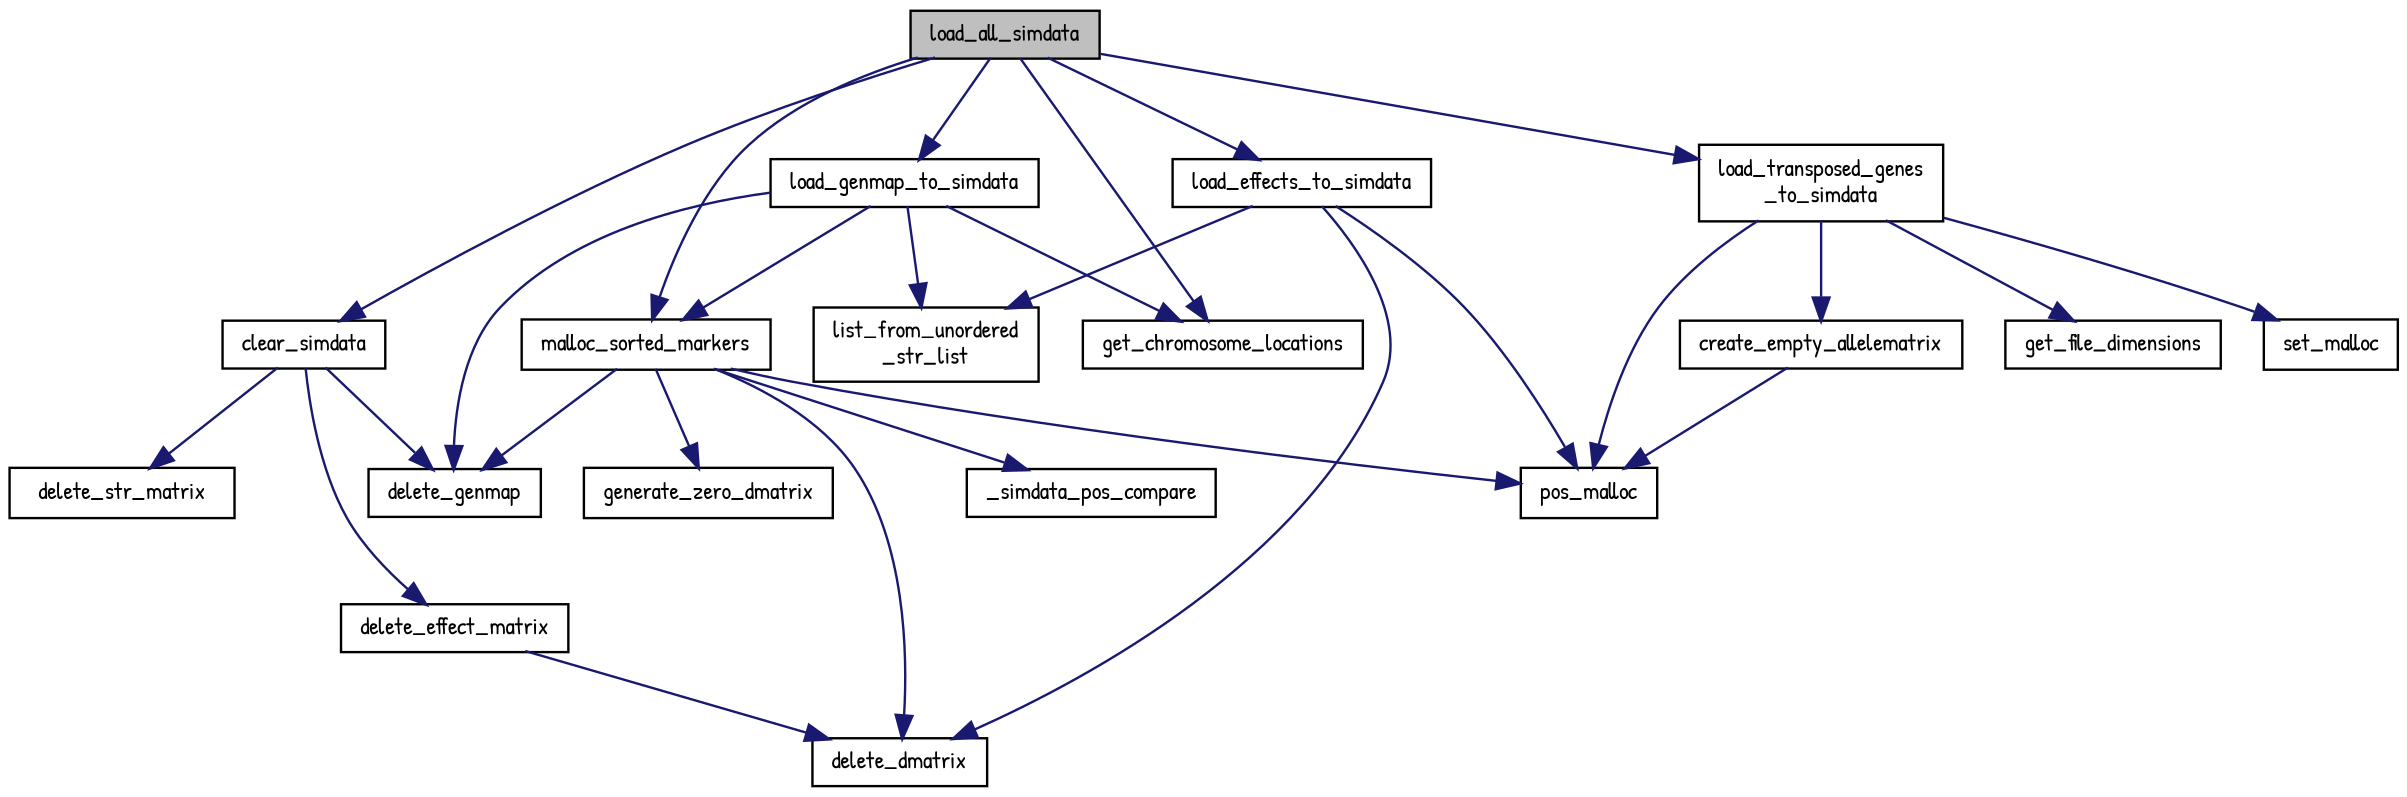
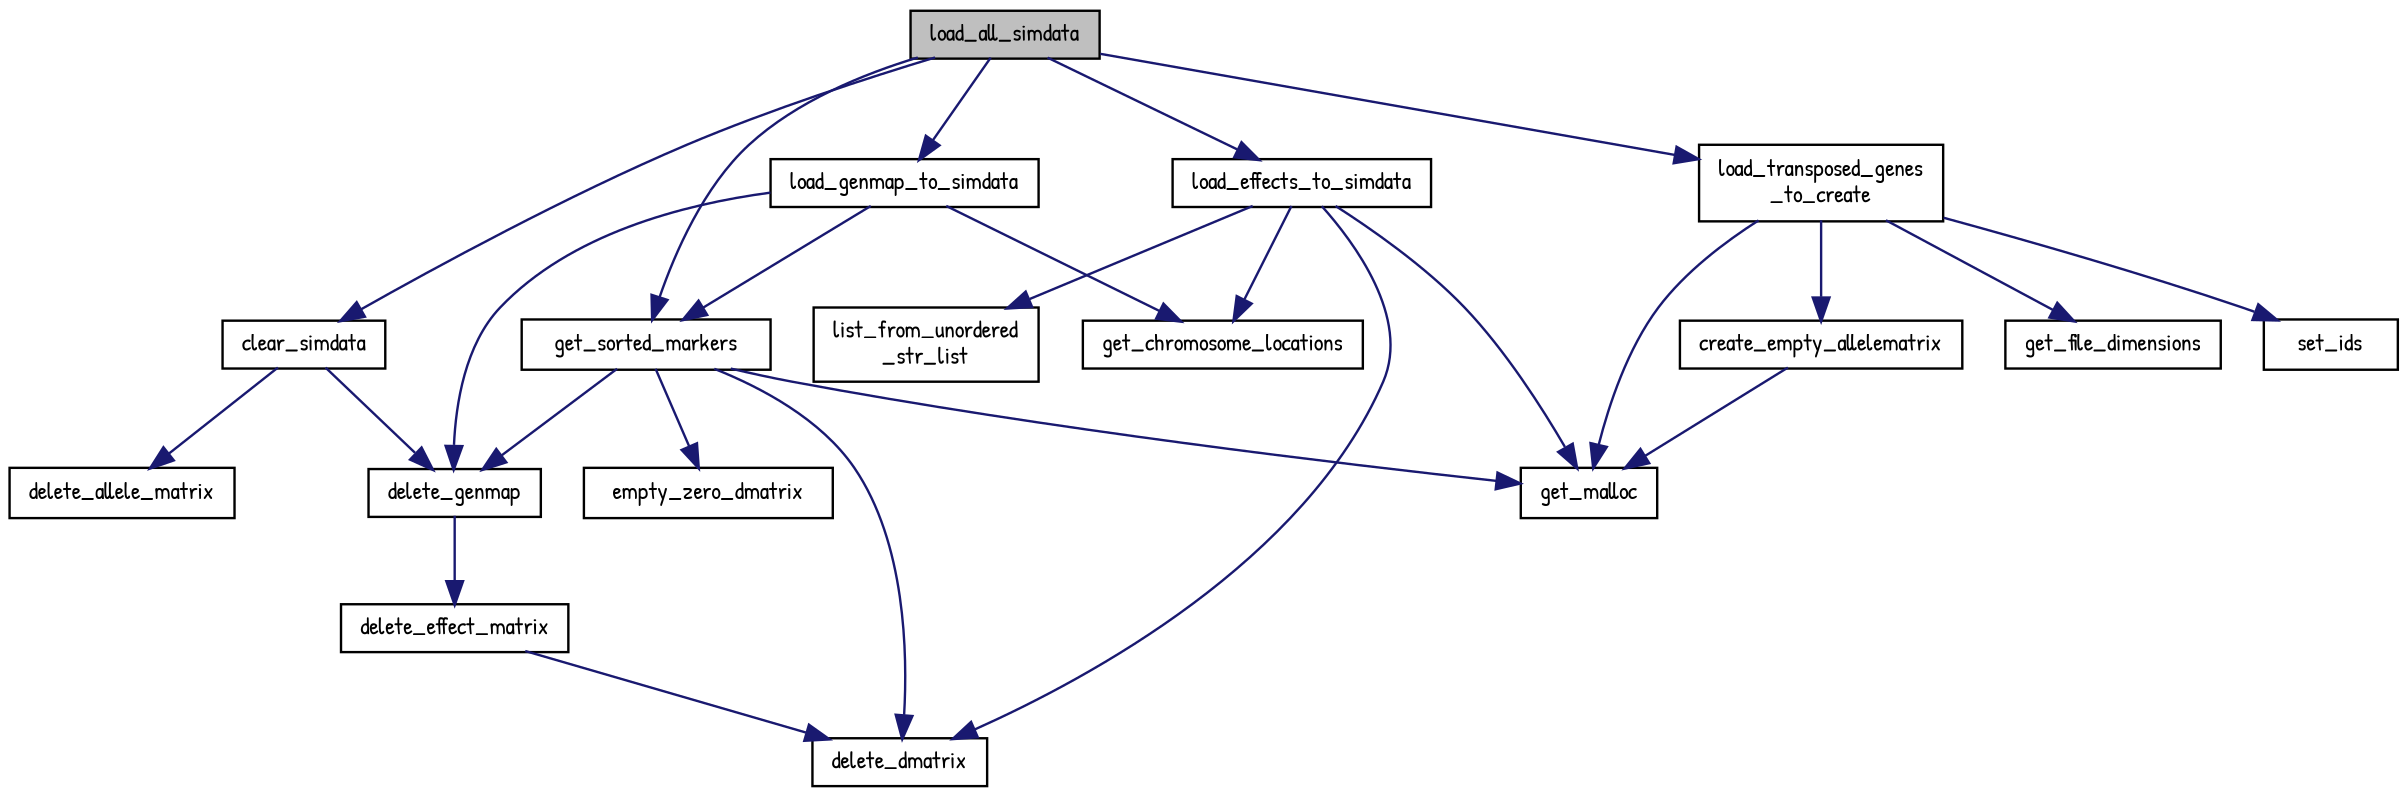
edge "load_all_simdata" -> "get_chromosome_locations": now "load_effects_to_simdata" -> "get_chromosome_locations"
node "load_transposed_genes _to_simdata": label "load_transposed_genes _to_simdata" -> "load_transposed_genes _to_create"
edge "load_genmap_to_simdata" -> "list_from_unordered _str_list": removed
node "malloc_sorted_markers": label "malloc_sorted_markers" -> "get_sorted_markers"
node "set_malloc": label "set_malloc" -> "set_ids"
edge "clear_simdata" -> "delete_effect_matrix": now "delete_genmap" -> "delete_effect_matrix"
node "delete_str_matrix": label "delete_str_matrix" -> "delete_allele_matrix"
node "generate_zero_dmatrix": label "generate_zero_dmatrix" -> "empty_zero_dmatrix"
node "_simdata_pos_compare": removed
node "pos_malloc": label "pos_malloc" -> "get_malloc"
